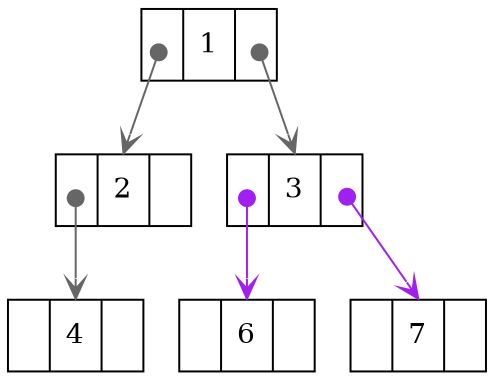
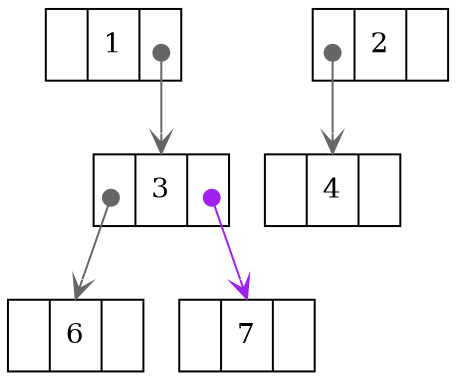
edge "1" -- "2": removed
edge "3" -- "6": color purple -> gray40
